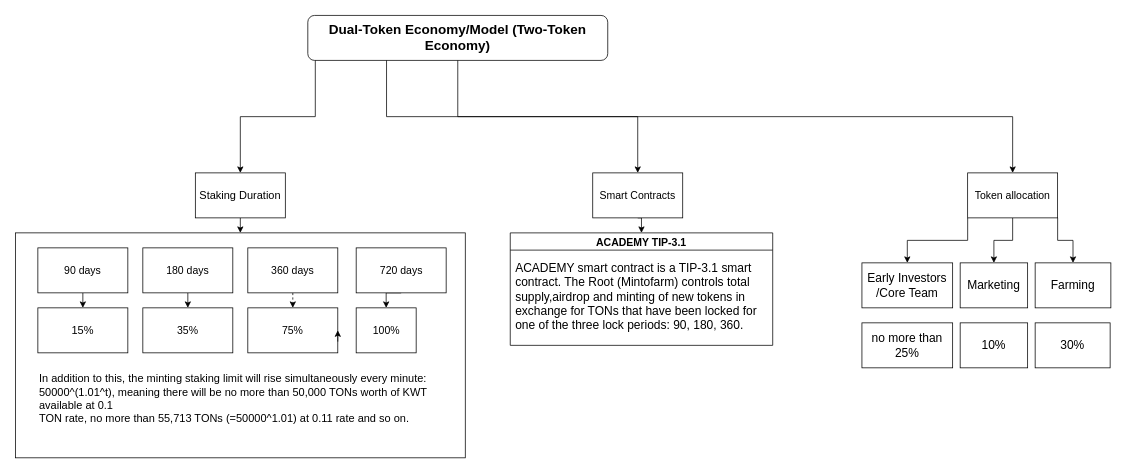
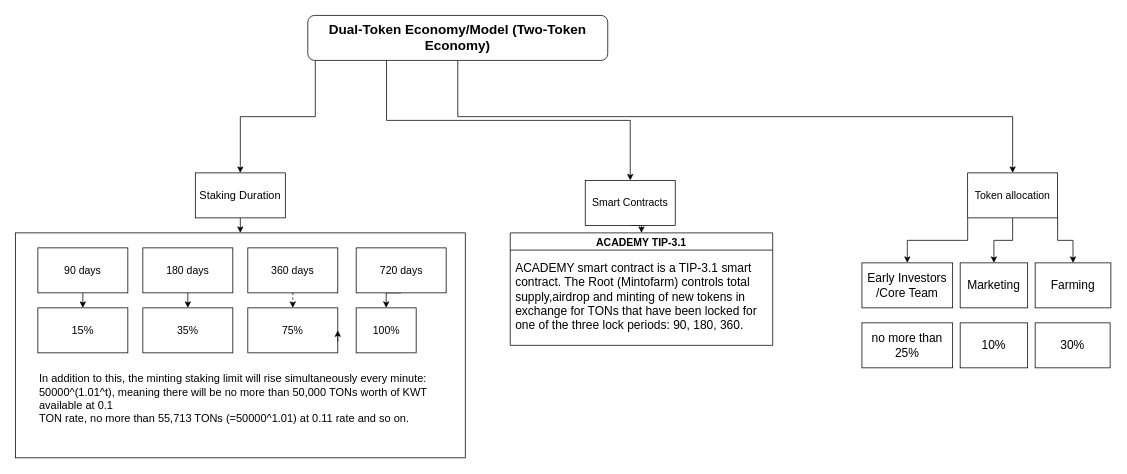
node "Smart Contracts": moved (638, 195) -> (630, 203)
